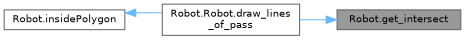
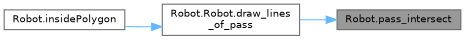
edge "Robot.Robot.draw_lines _of_pass" -> "Robot.insidePolygon": reversed
node "Robot.get_intersect": label "Robot.get_intersect" -> "Robot.pass_intersect"
